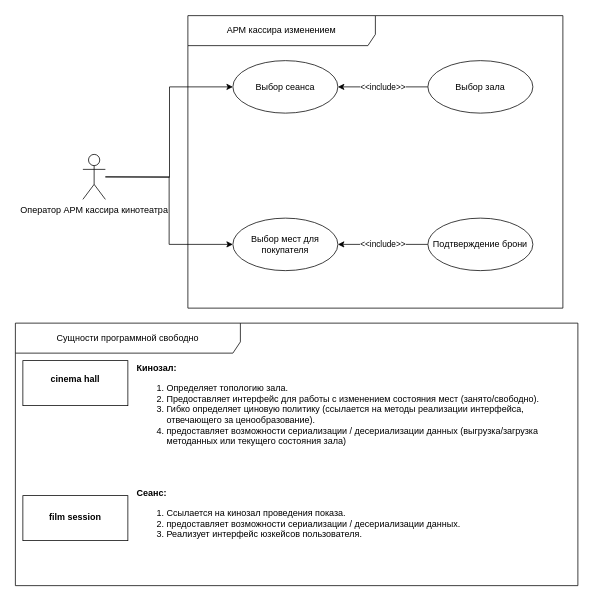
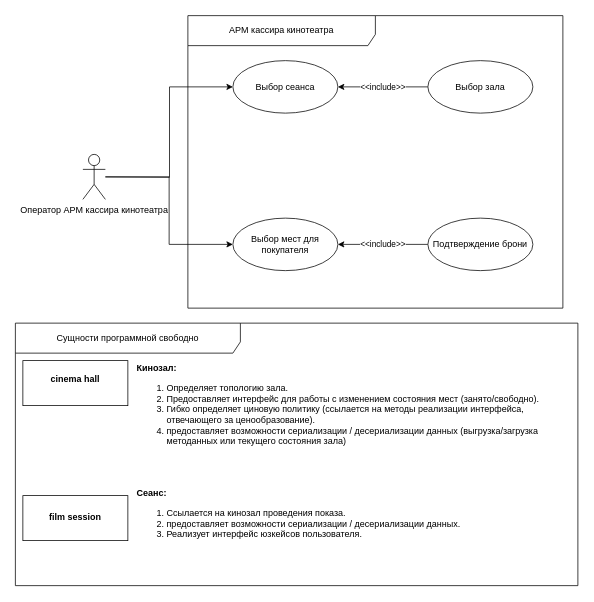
node "АРМ кассира изменением": label "АРМ кассира изменением" -> "АРМ кассира кинотеатра"
